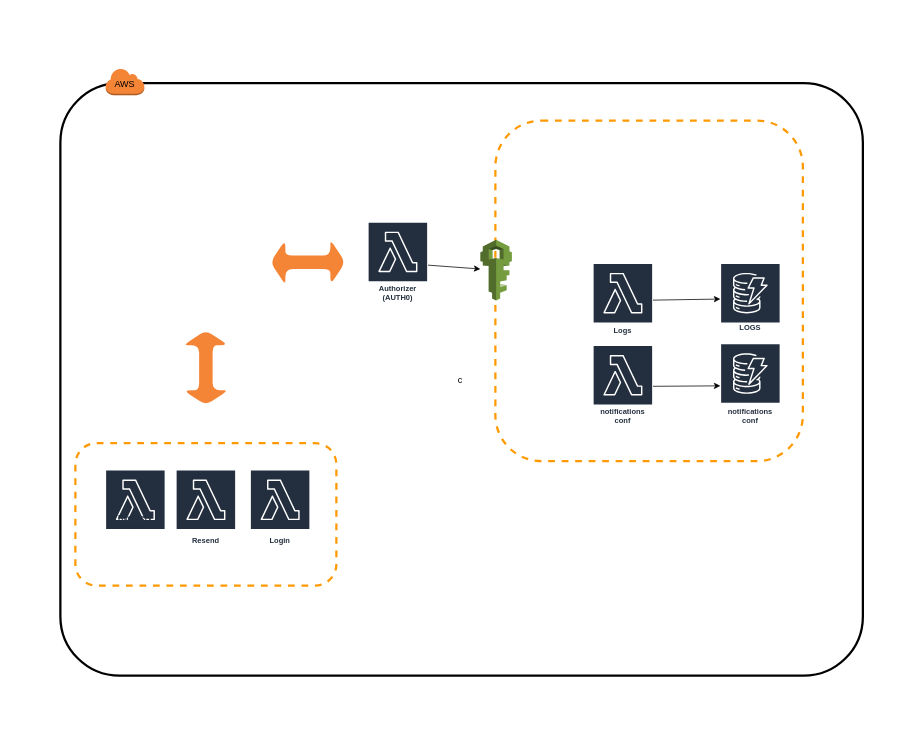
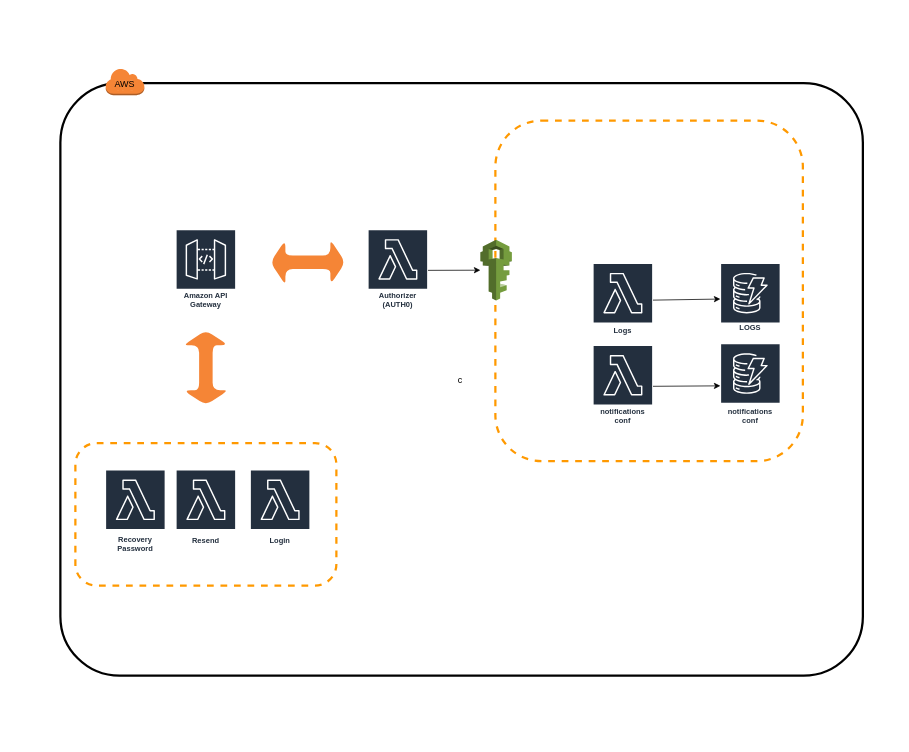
node "Authorizer (AUTH0)": moved (398, 263) -> (398, 270)
node "Amazon API Gateway": added
node "Recovery Password": size 60x64 -> 60x86
